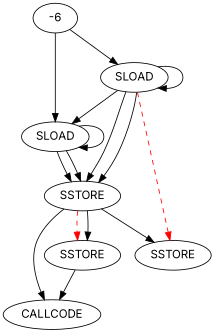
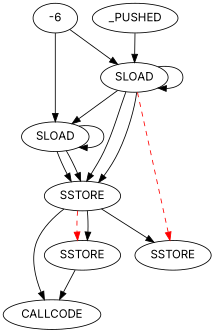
node "_PUSHED": added
